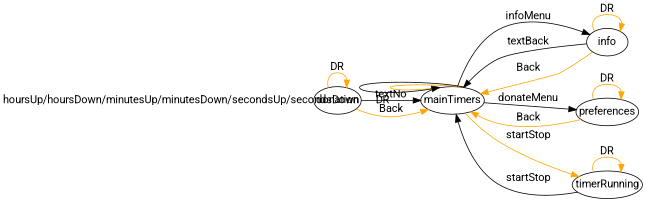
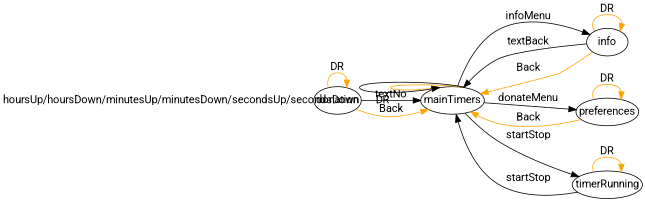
edge "mainTimers" -> "timerRunning": color orange -> black
